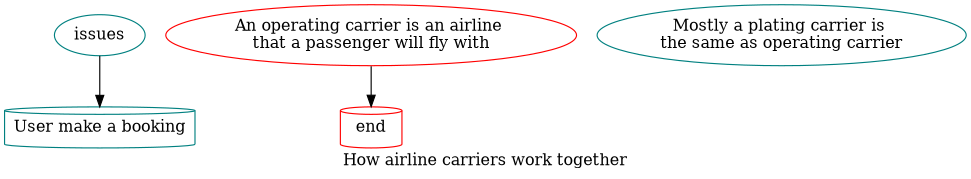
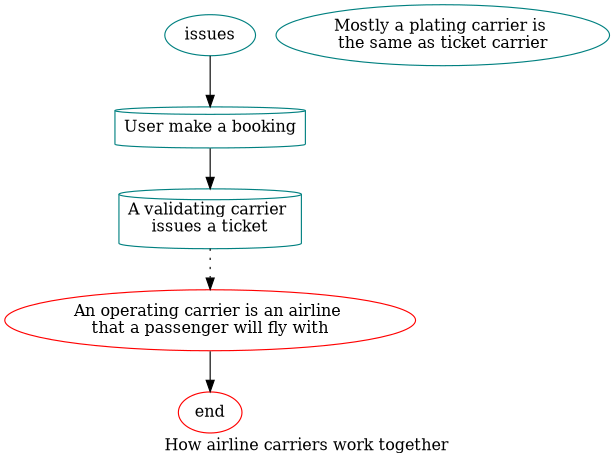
node "Mostly a plating carrier is the same as operating carrier": label "Mostly a plating carrier is the same as operating carrier" -> "Mostly a plating carrier is the same as ticket carrier"
node "end": shape cylinder -> ellipse
node "A validating carrier issues a ticket": added
